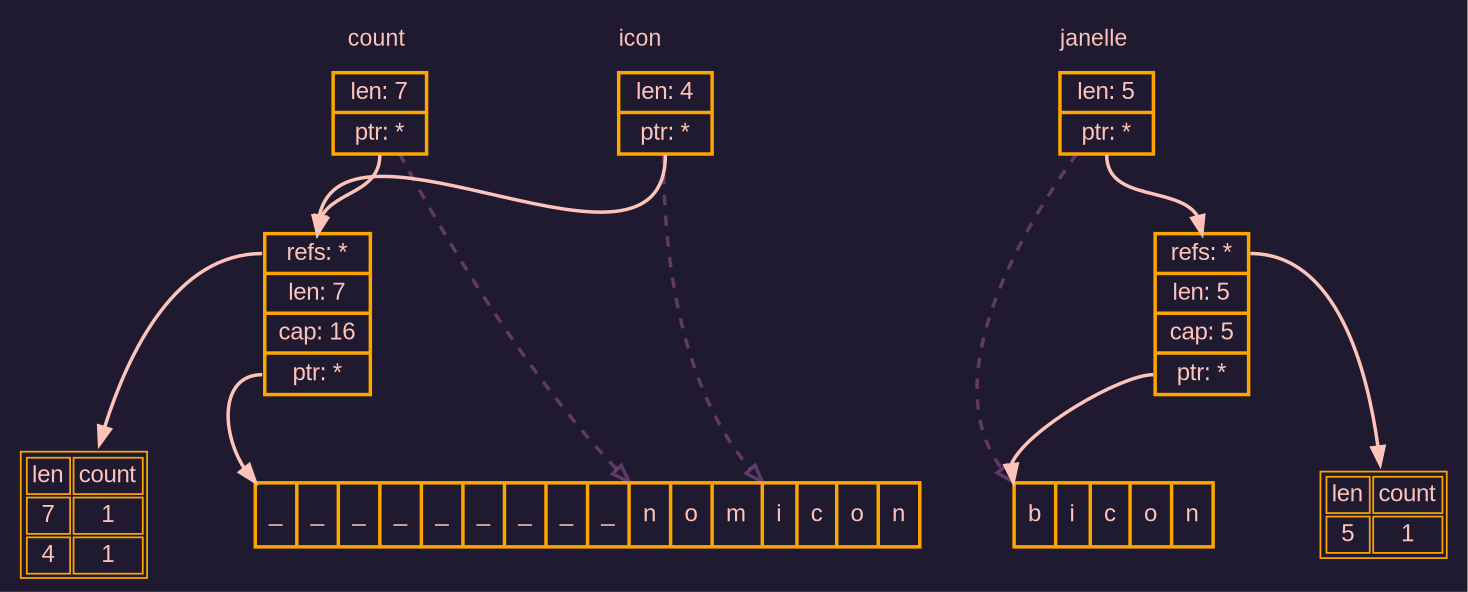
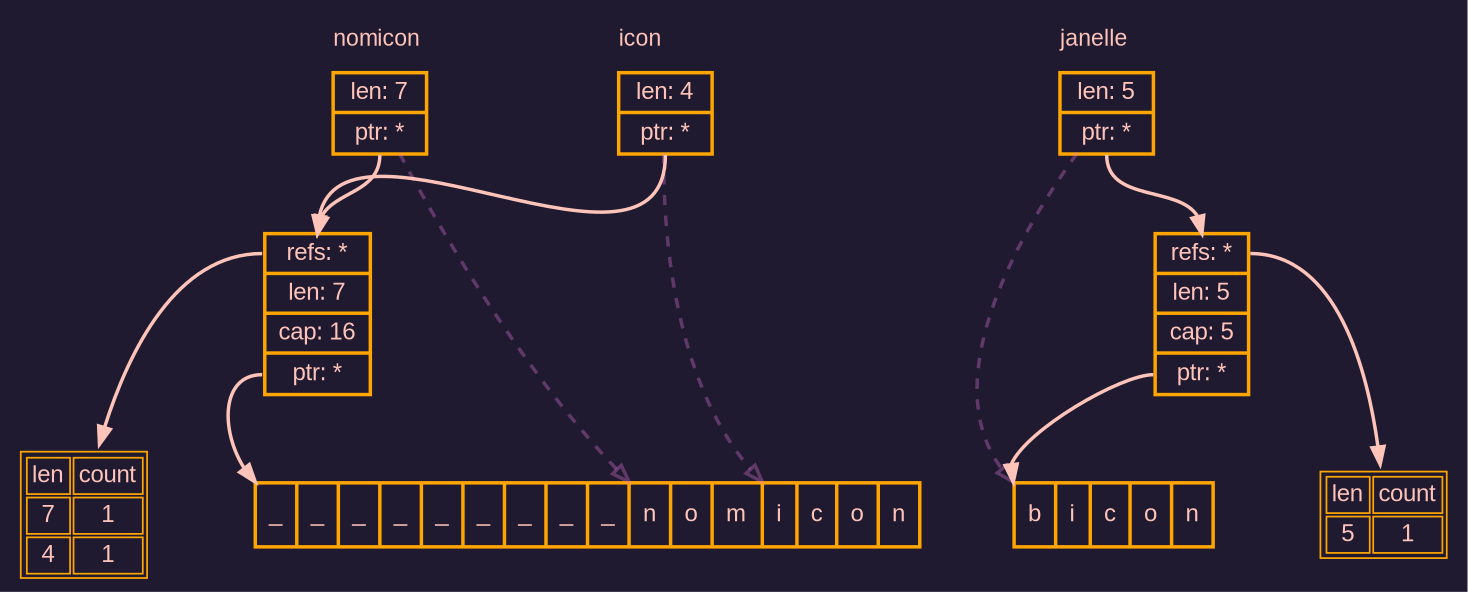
cluster "count": label "count" -> "nomicon"
